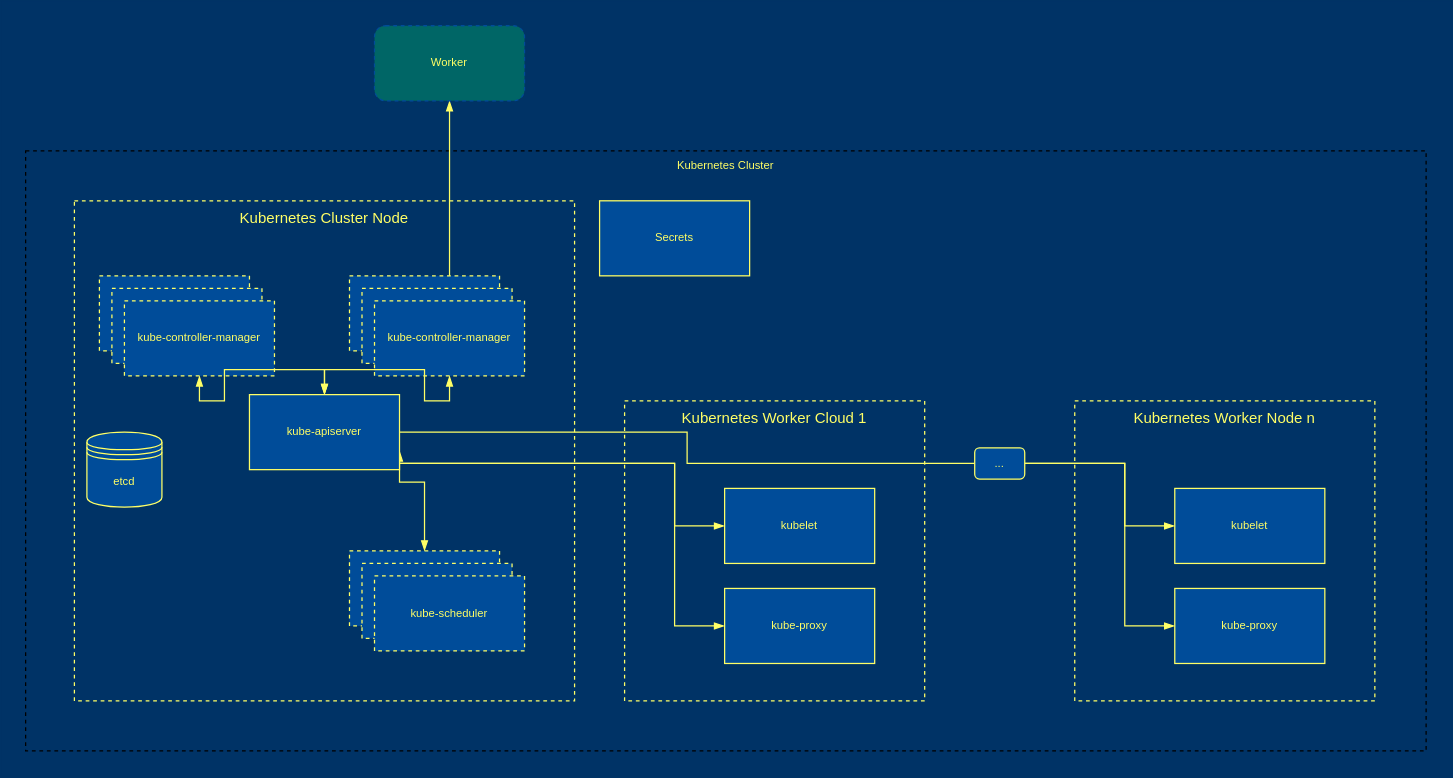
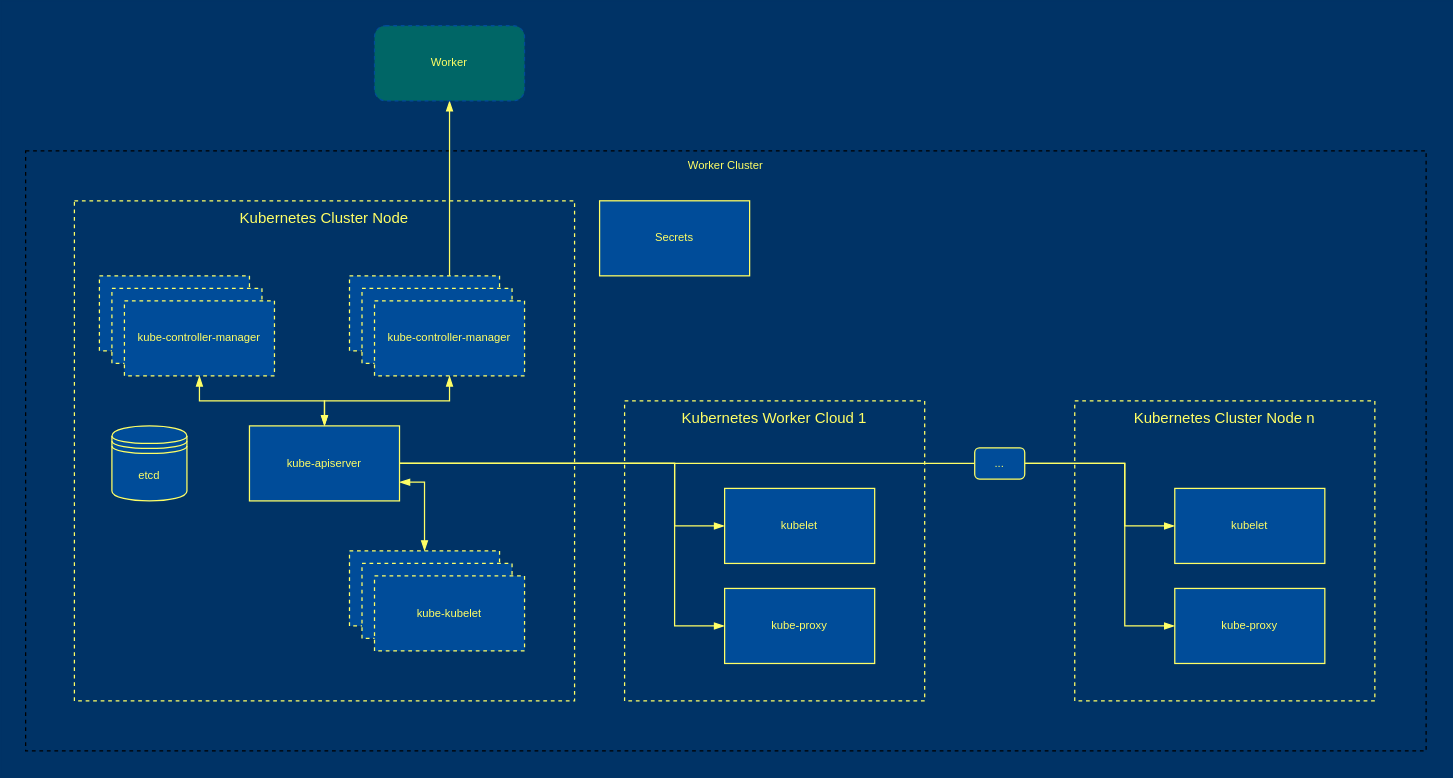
node "Kubernetes Cluster": label "Kubernetes Cluster" -> "Worker Cluster"
node "Kubernetes Worker Node n": label "Kubernetes Worker Node n" -> "Kubernetes Cluster Node n"
node "kube-apiserver": moved (324, 432) -> (324, 463)
node "etcd": moved (124, 469) -> (149, 463)
node "kube-scheduler": label "kube-scheduler" -> "kube-kubelet"
